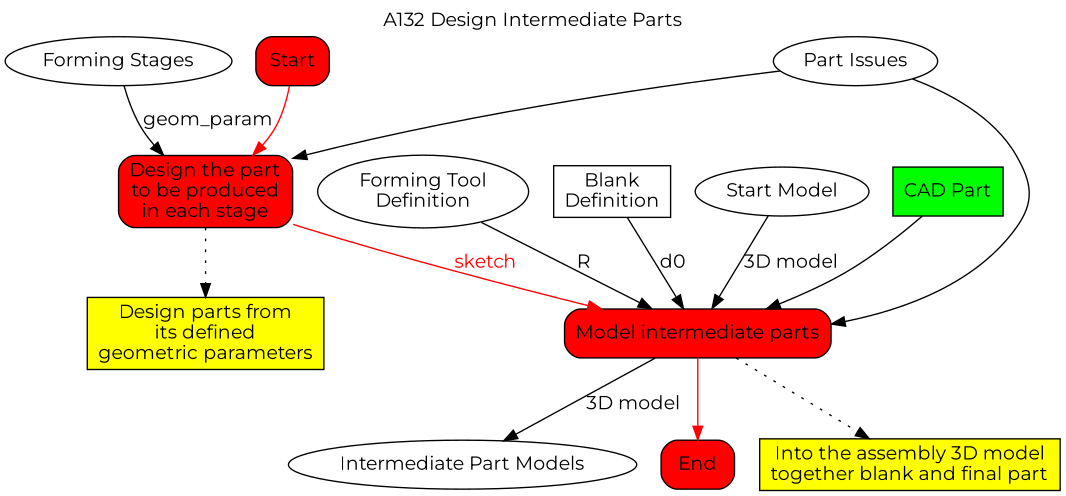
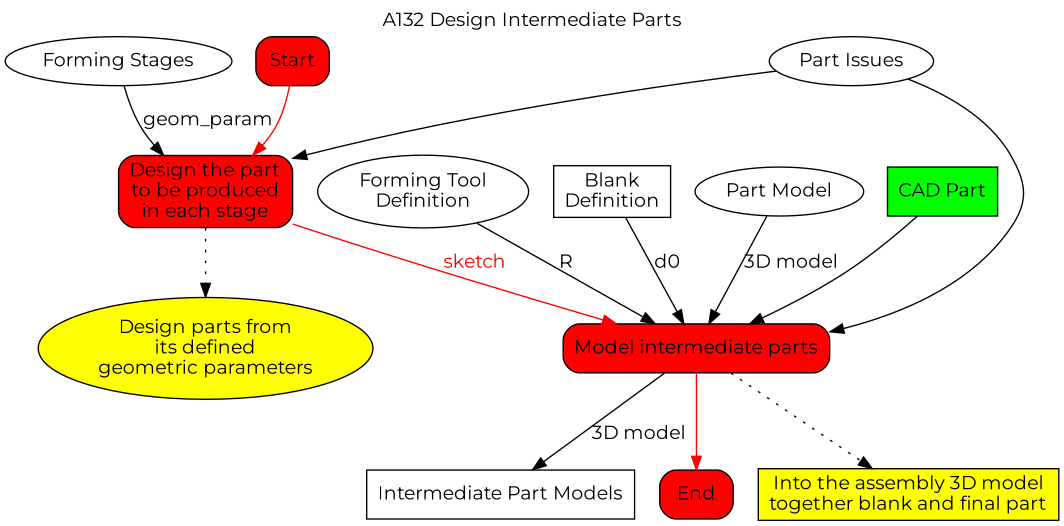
node "Start Model": label "Start Model" -> "Part Model"
node "Design parts from its defined geometric parameters": shape box -> ellipse
node "Intermediate Part Models": shape ellipse -> box
